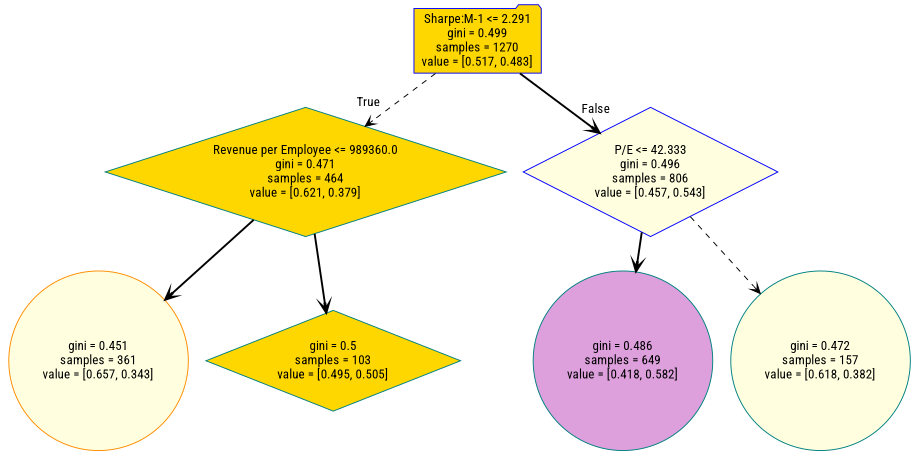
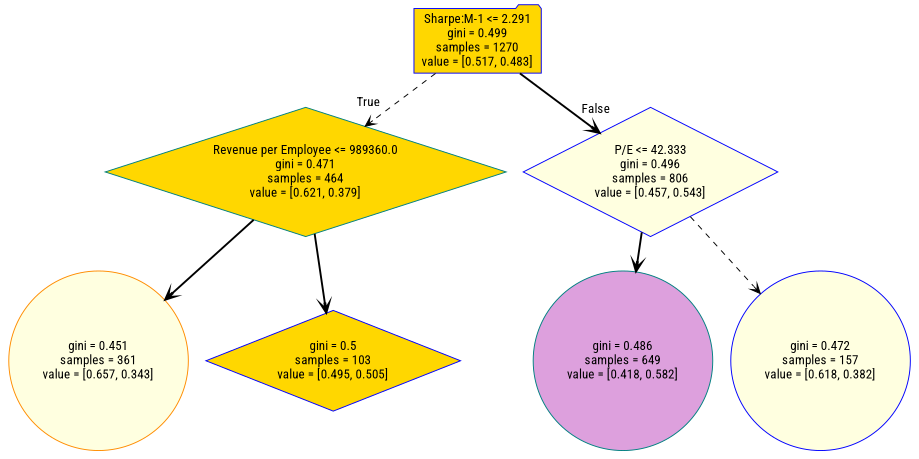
node "gini = 0.5 samples = 103 value = [0.495, 0.505]": color teal -> blue
node "gini = 0.472 samples = 157 value = [0.618, 0.382]": color teal -> blue
